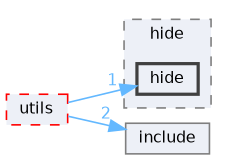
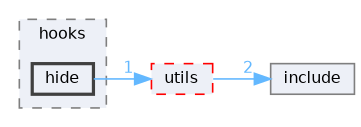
cluster "hide": label "hide" -> "hooks"
edge "utils" -> "hide": reversed
